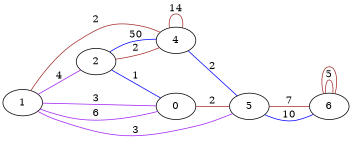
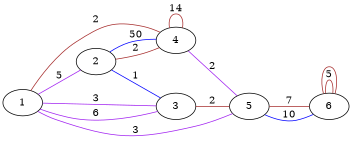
edge "4" -- "5": color blue -> purple
edge "2" -- "1": label "4" -> "5"
node "0": label "0" -> "3"
